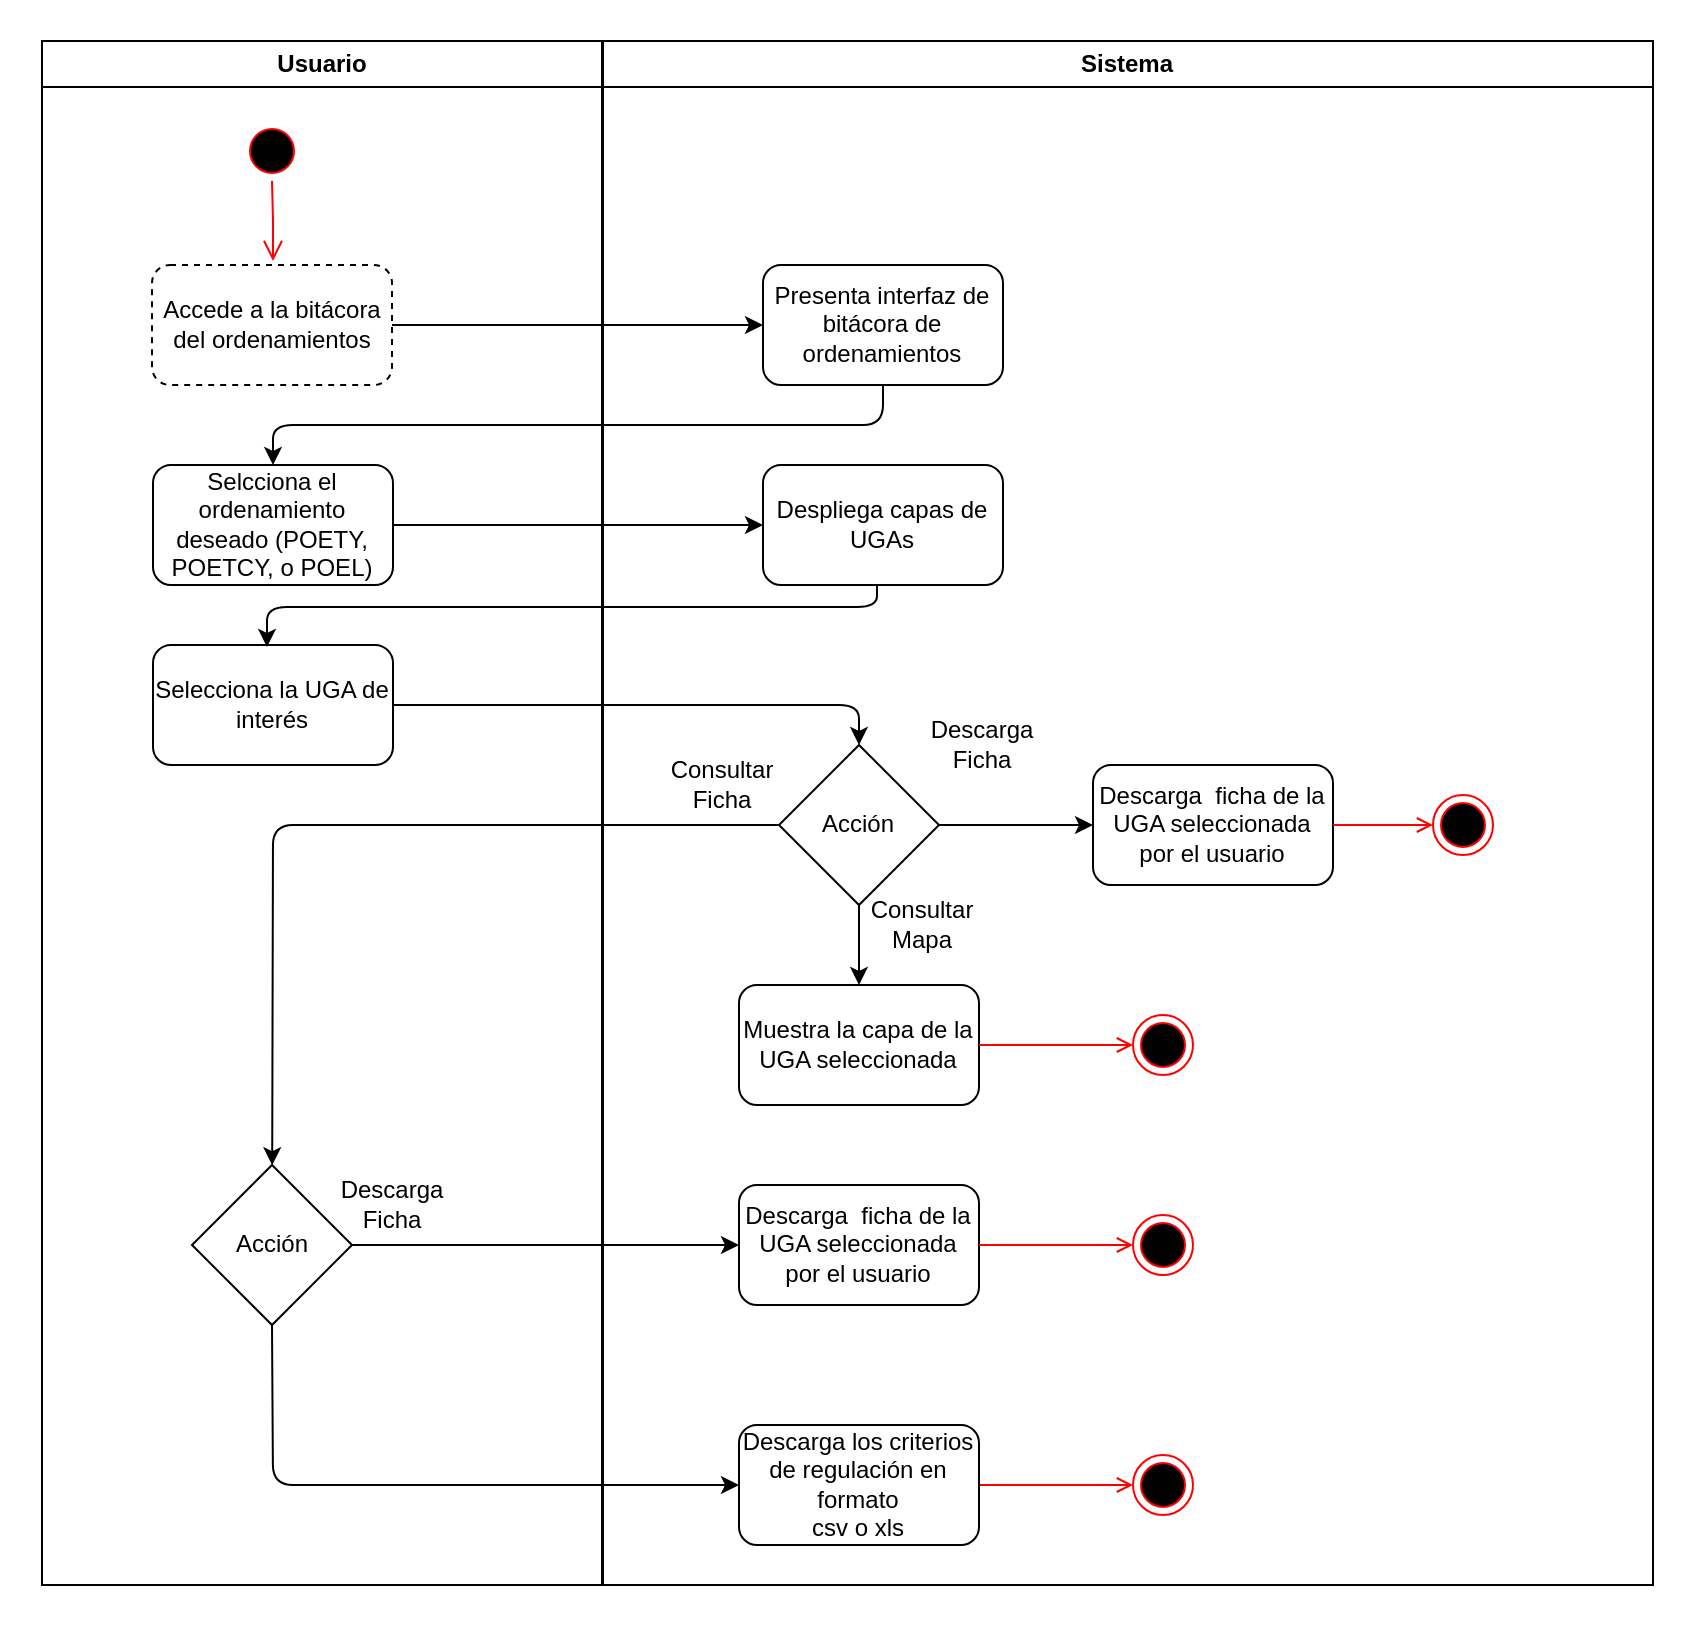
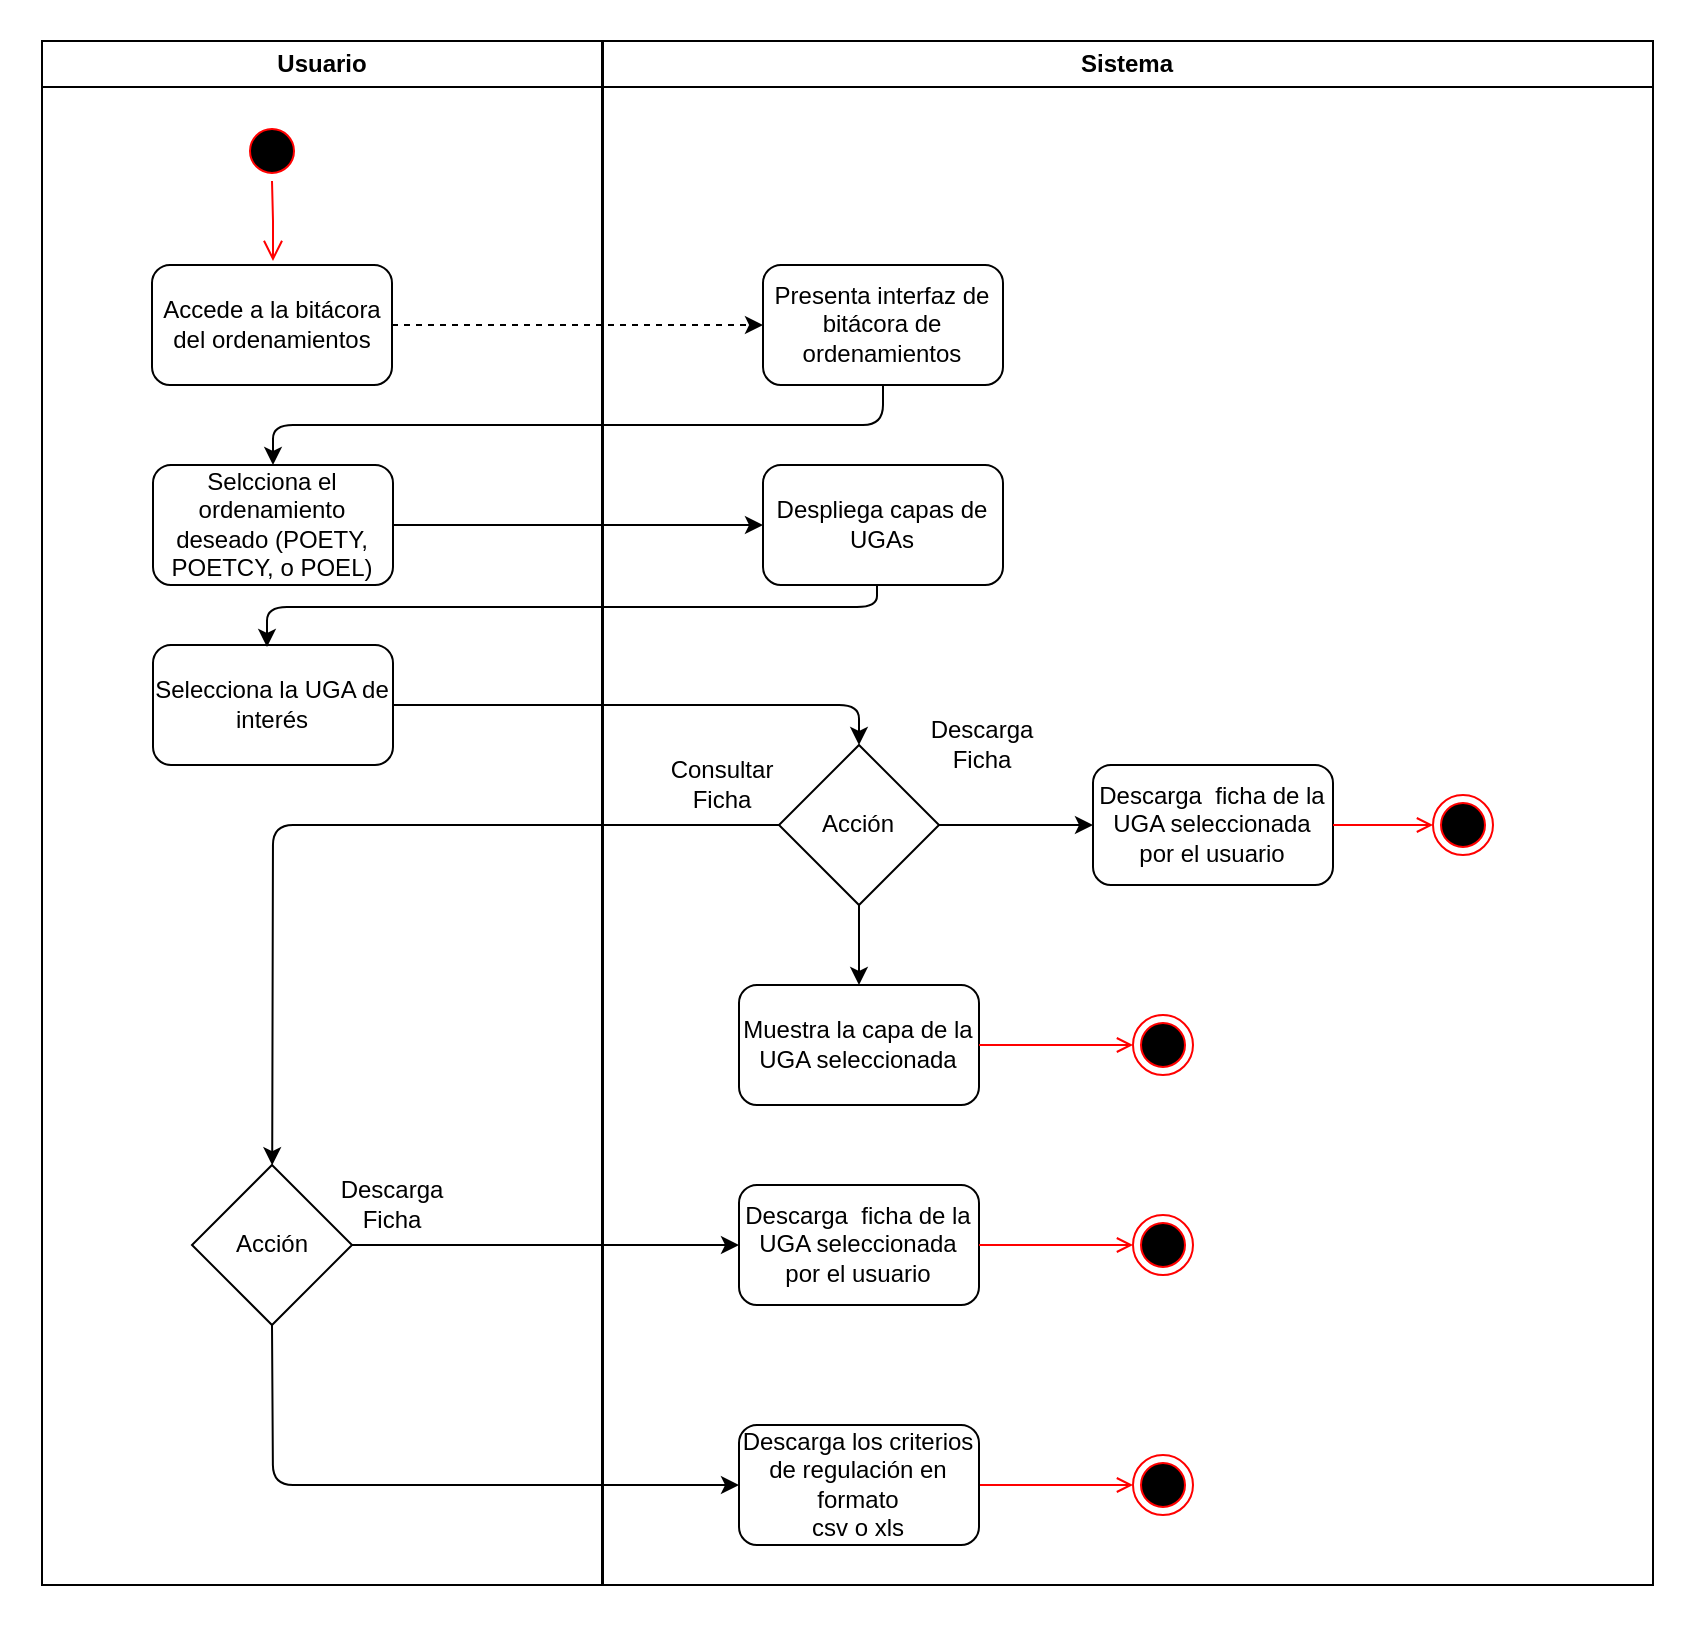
node "Accede a la bitácora del ordenamientos": style dashed -> solid
edge "Accede a la bitácora del ordenamientos" -> "Presenta interfaz de bitácora de ordenamientos": style solid -> dashed
node "Consultar Mapa": removed
